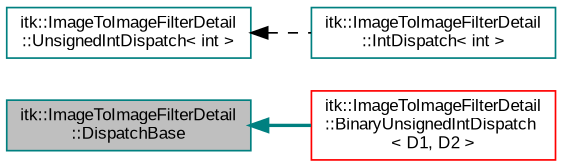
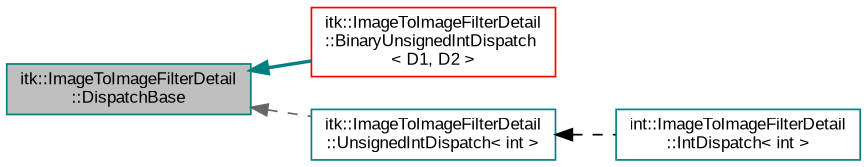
node "itk::ImageToImageFilterDetail ::IntDispatch< int >": label "itk::ImageToImageFilterDetail ::IntDispatch< int >" -> "int::ImageToImageFilterDetail ::IntDispatch< int >"
edge "itk::ImageToImageFilterDetail ::UnsignedIntDispatch< int >" -> "itk::ImageToImageFilterDetail ::DispatchBase": added
